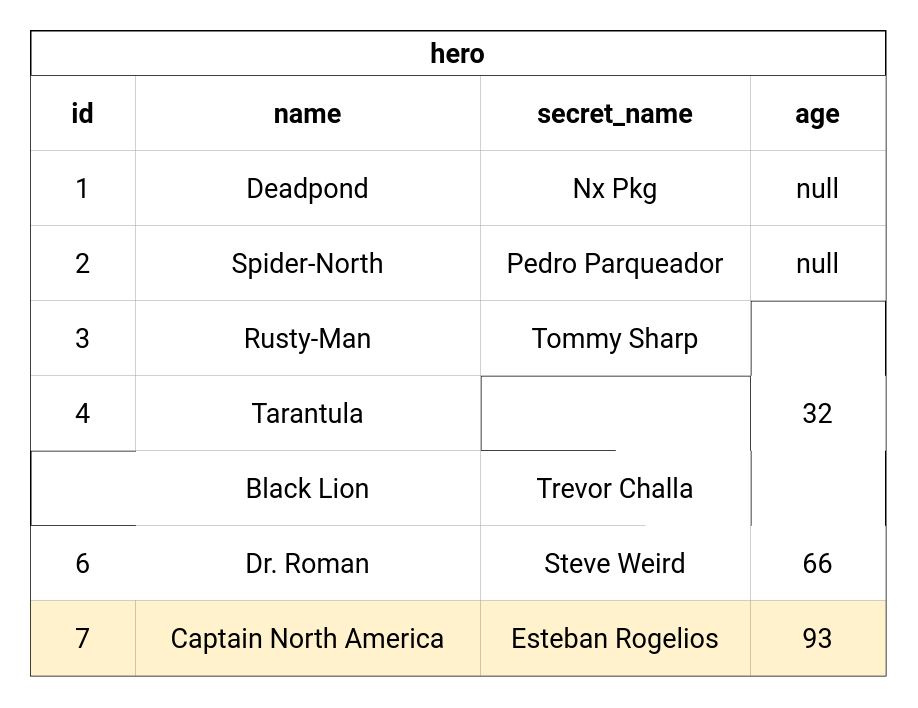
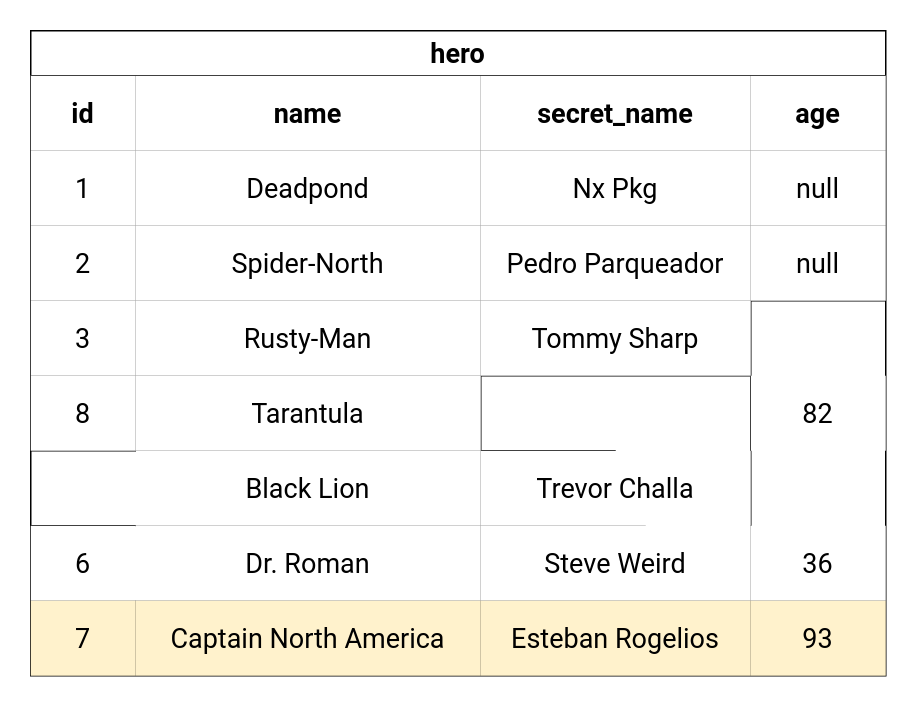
node "4": label "4" -> "8"
node "32": label "32" -> "82"
node "66": label "66" -> "36"
